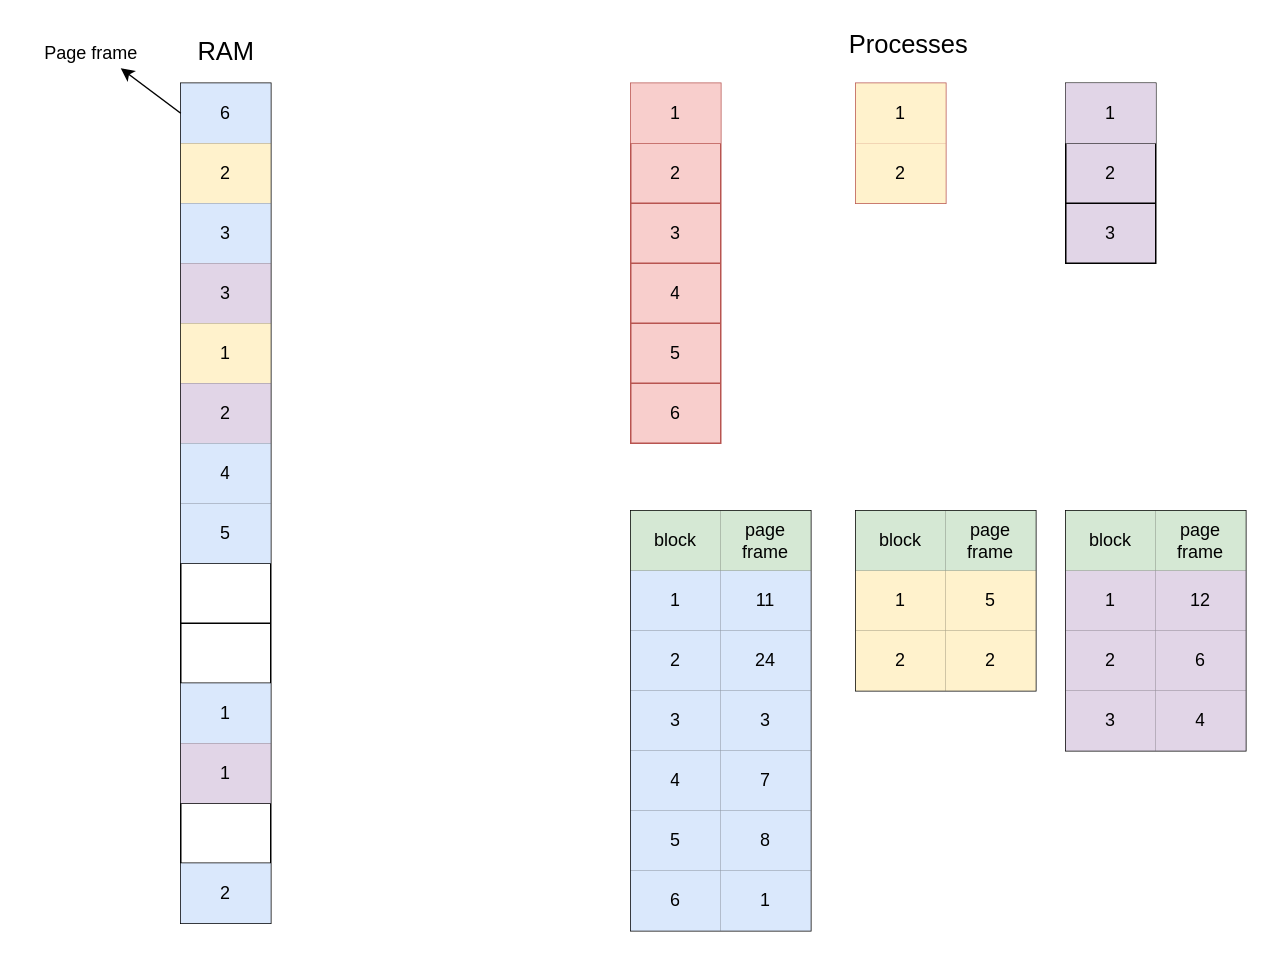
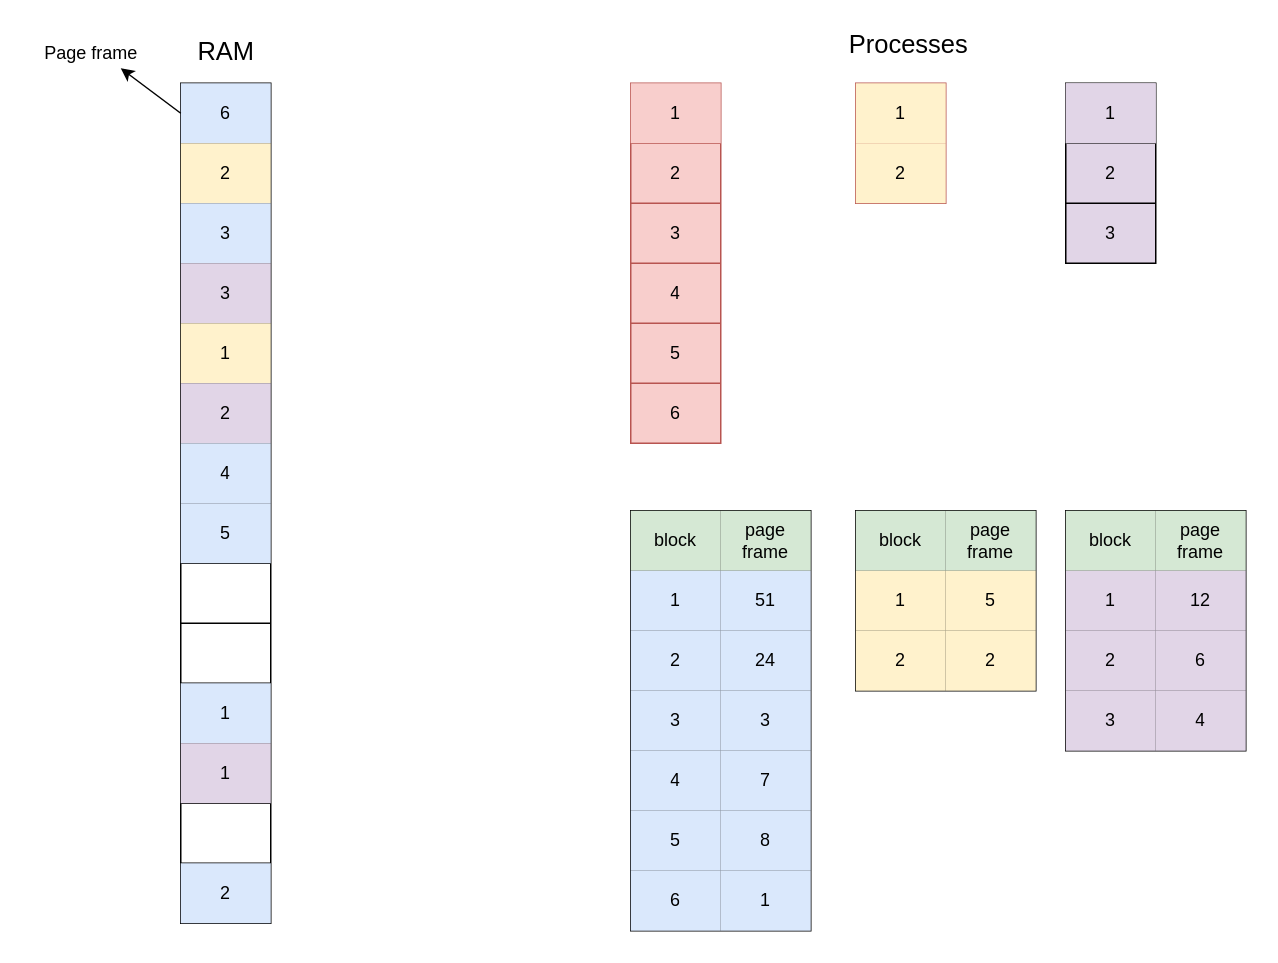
node "11": label "11" -> "51"
